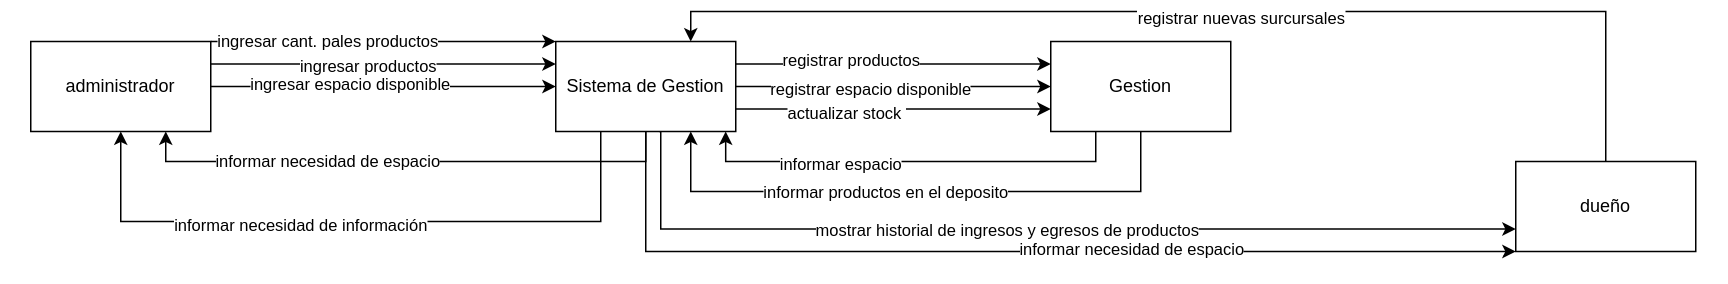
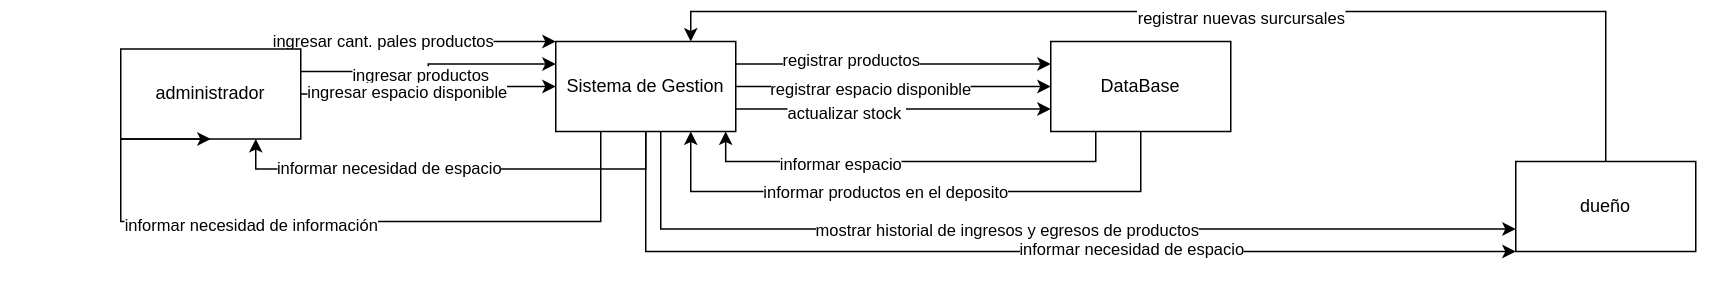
node "administrador": moved (121, 86) -> (211, 94)
node "Gestion": label "Gestion" -> "DataBase"
